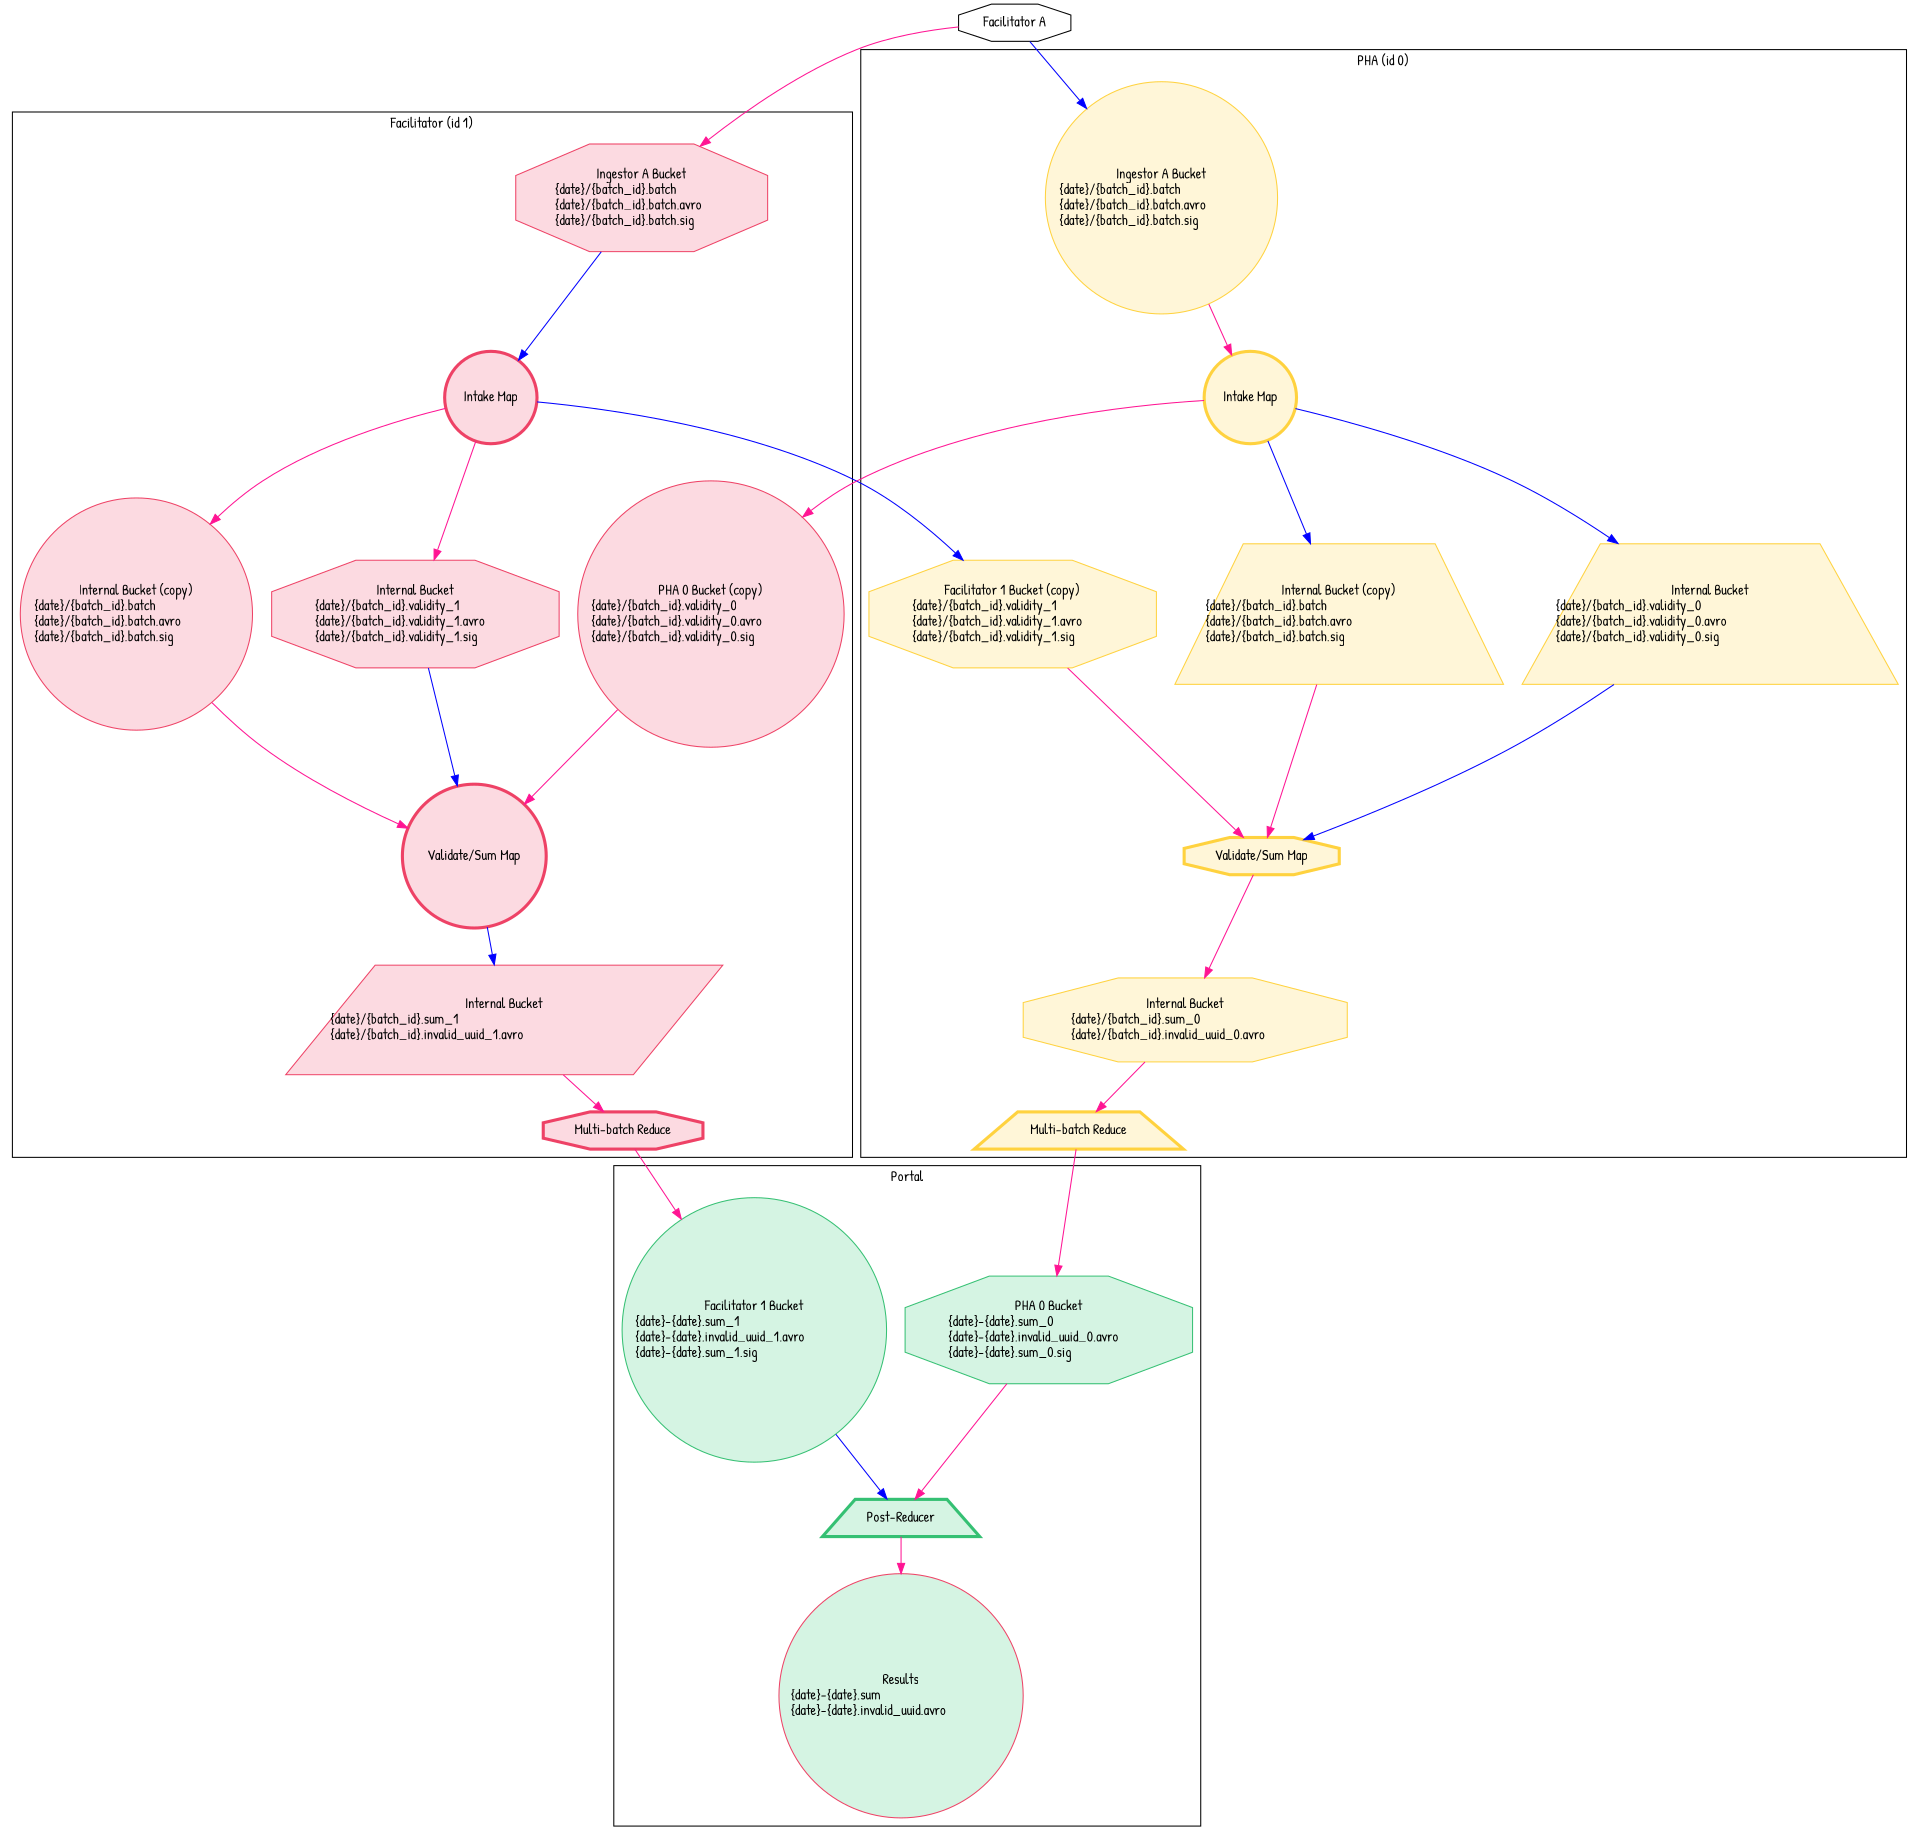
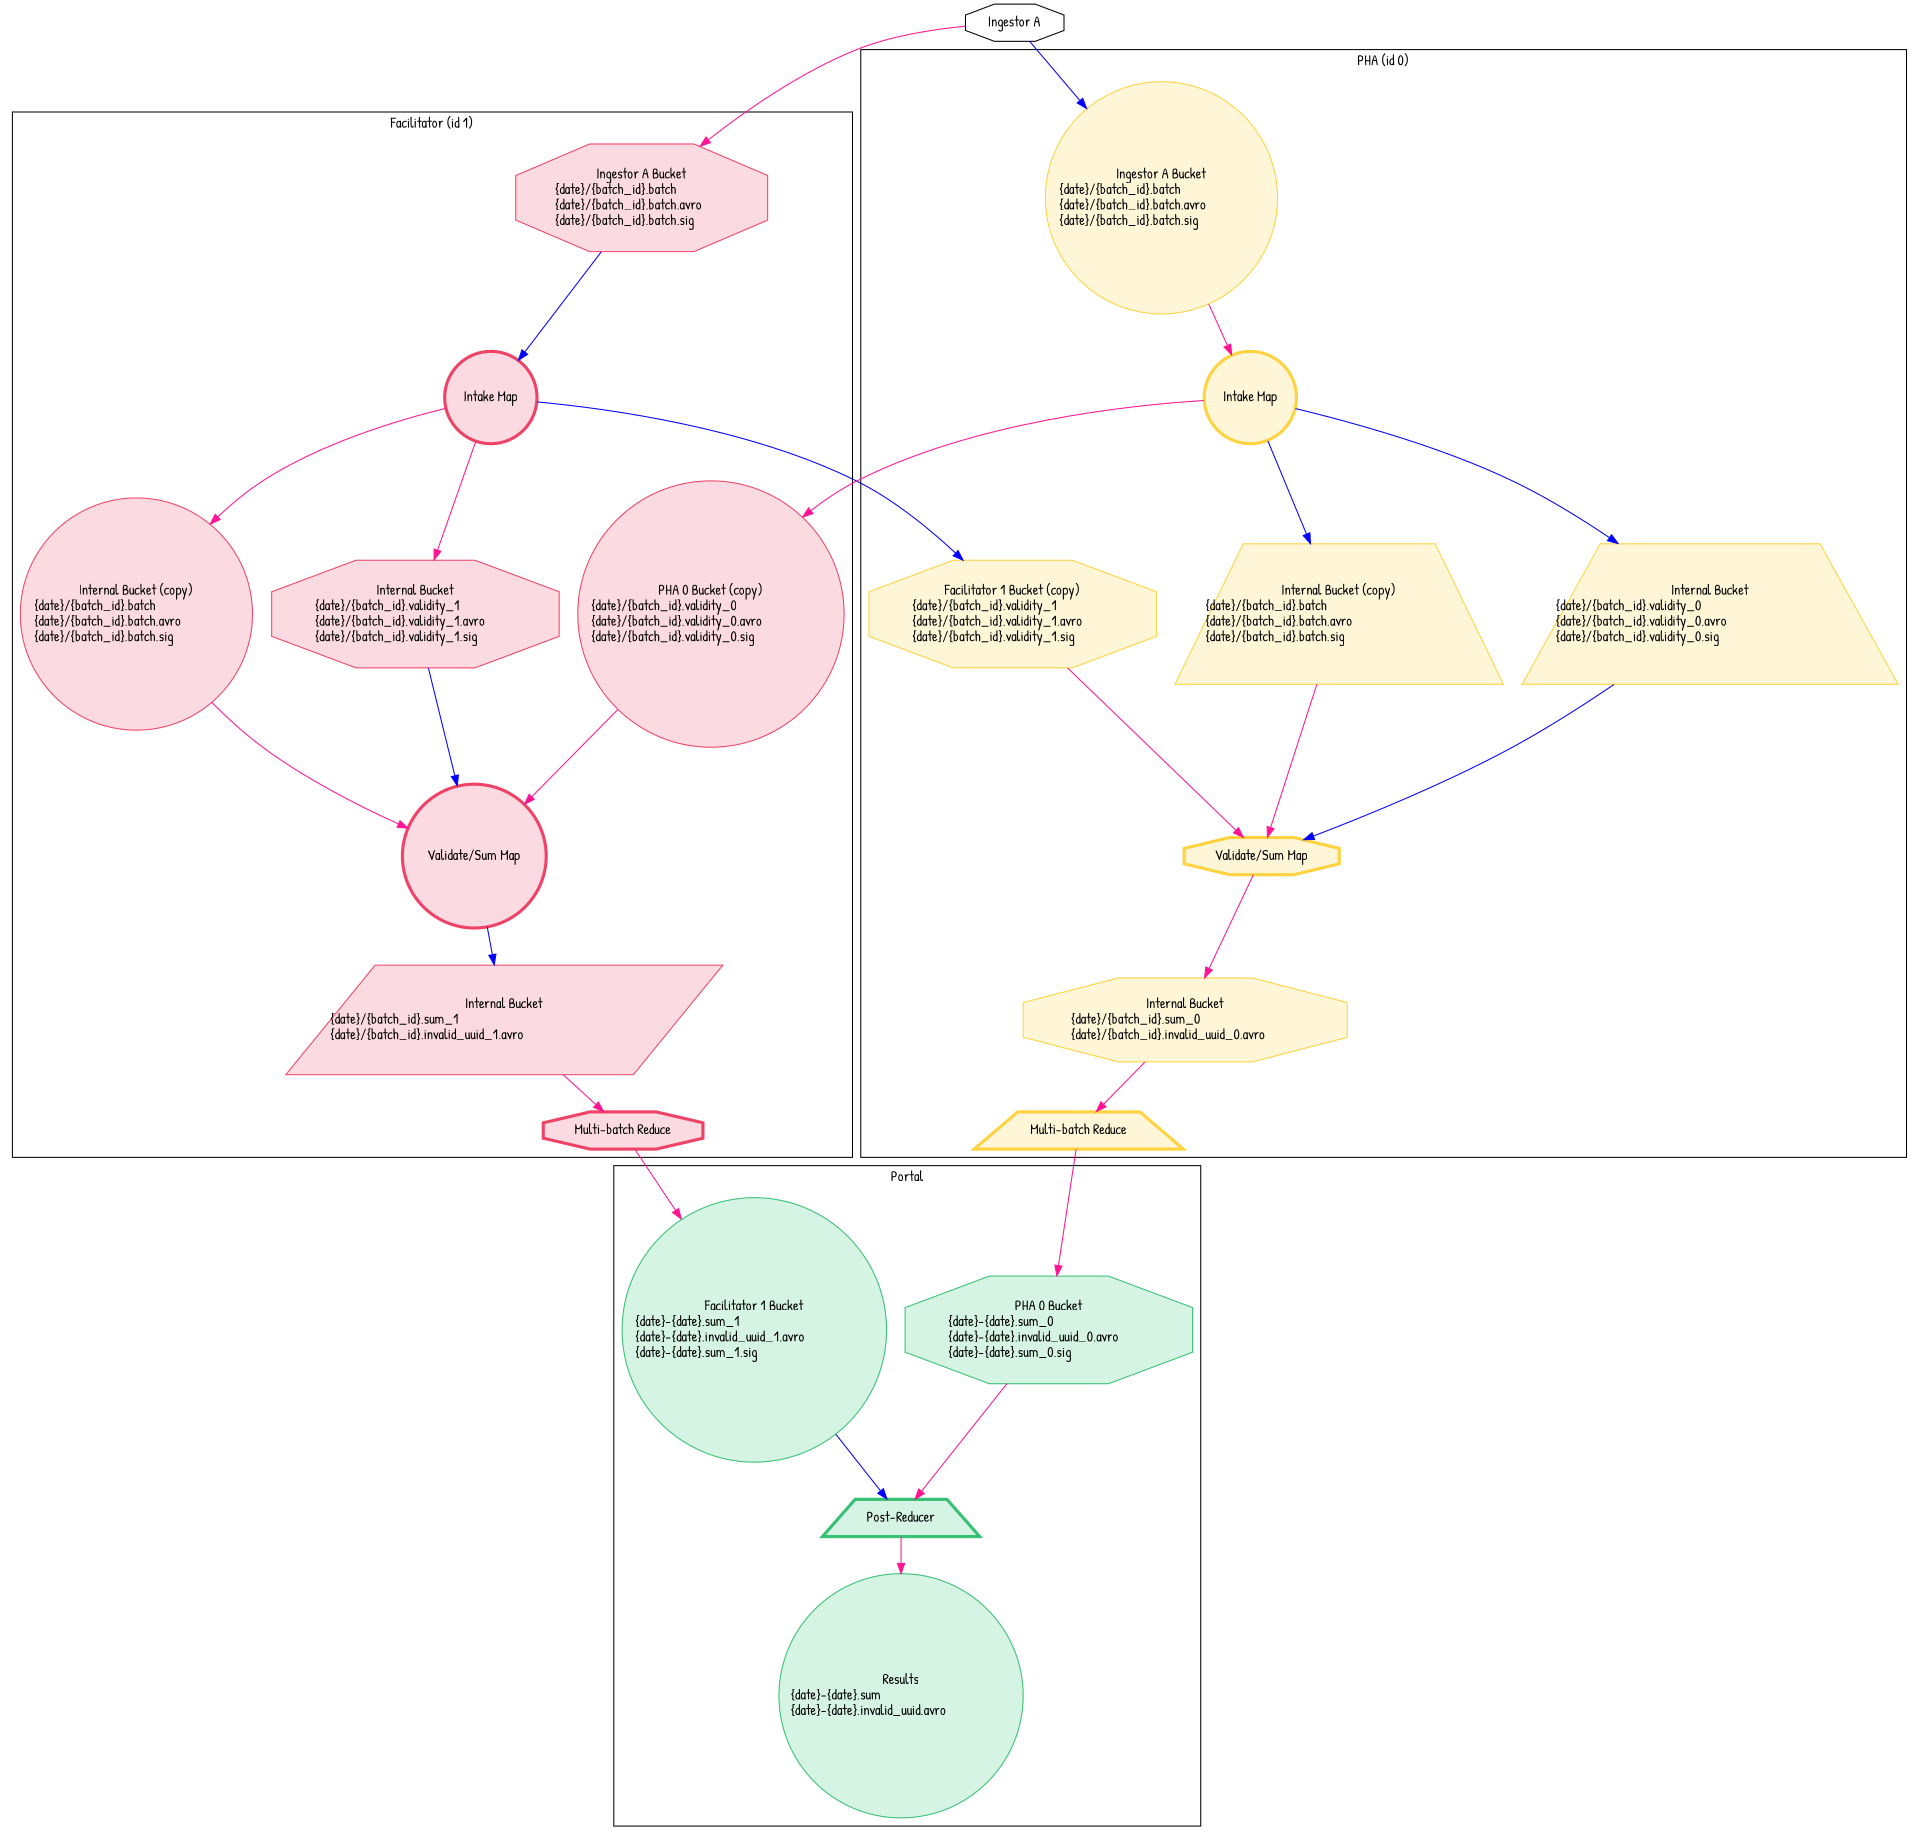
node "Facilitator A": label "Facilitator A" -> "Ingestor A"
node "Results {date}-{date}.sum {date}-{date}.invalid_uuid.avro": color #ee4266 -> #35c073
